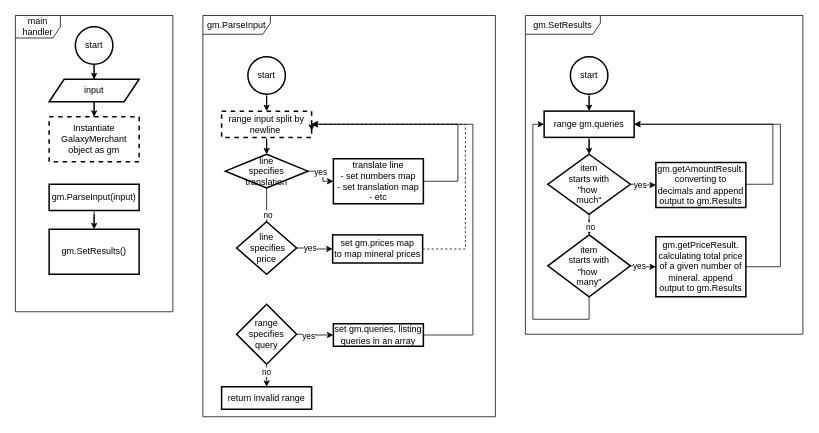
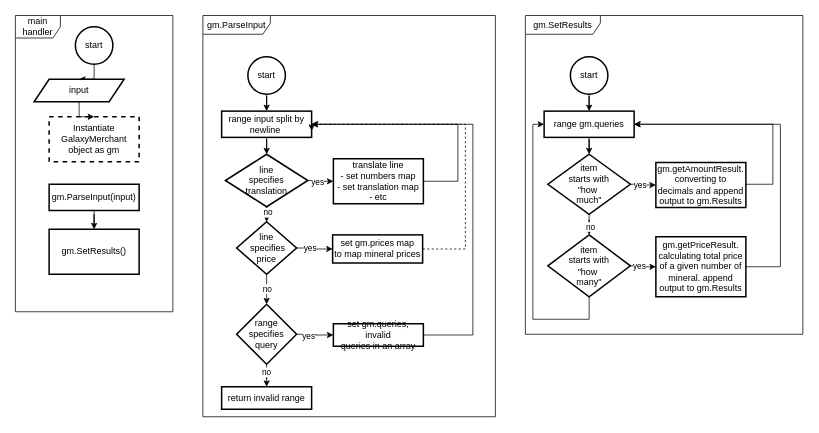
node "input": moved (94, 90) -> (79, 90)
node "range input split by newline": style dashed -> solid
node "line specifies translation": size 83x34 -> 83x53
edge "line specifies price" -> "range specifies query": added, label "no"
node "set gm.queries, listing queries in an array": label "set gm.queries, listing queries in an array" -> "set gm.queries, invalid queries in an array"
